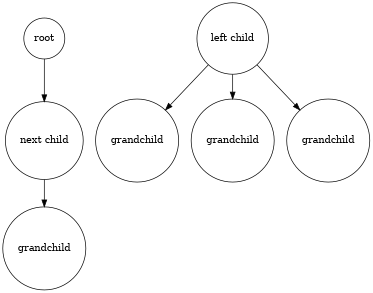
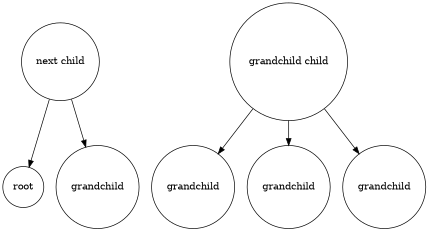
node "left child": label "left child" -> "grandchild child"
edge "root" -> "next child": reversed
